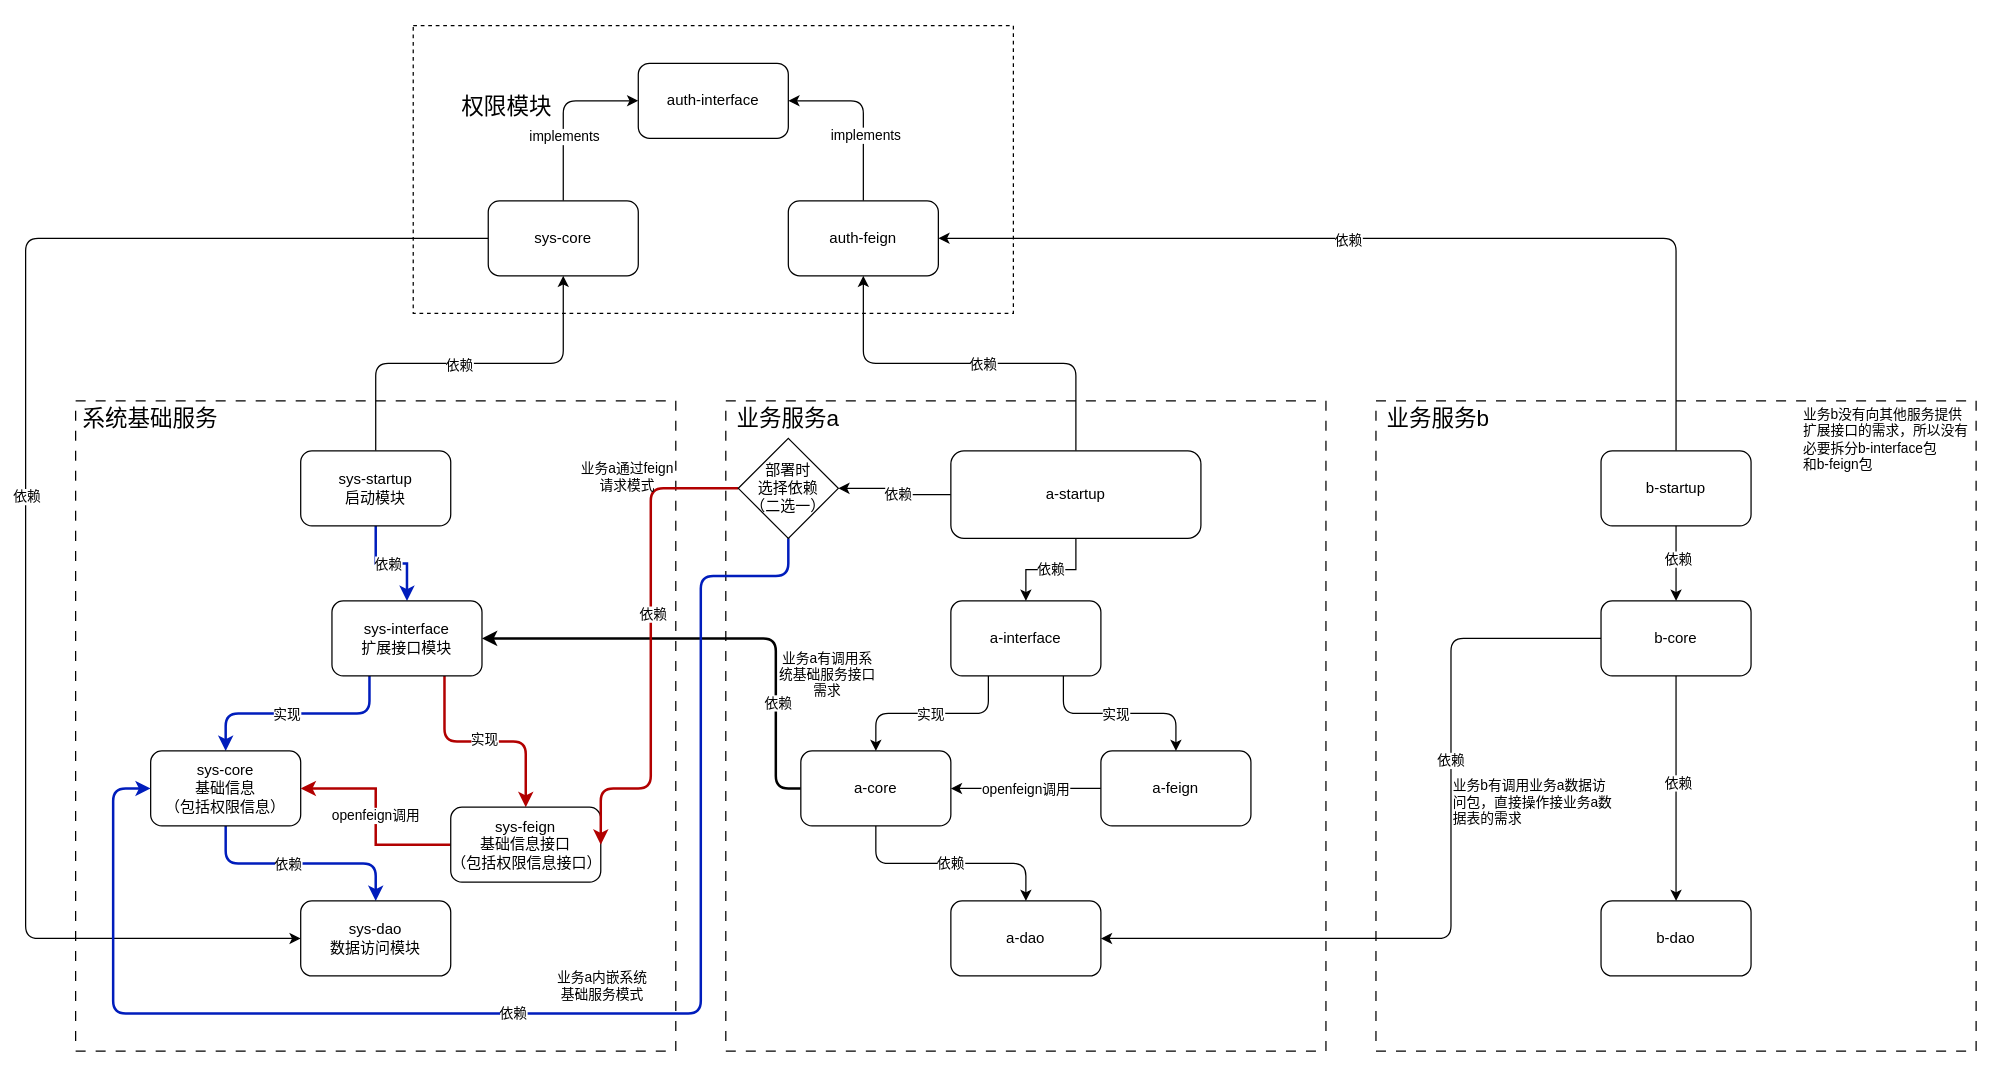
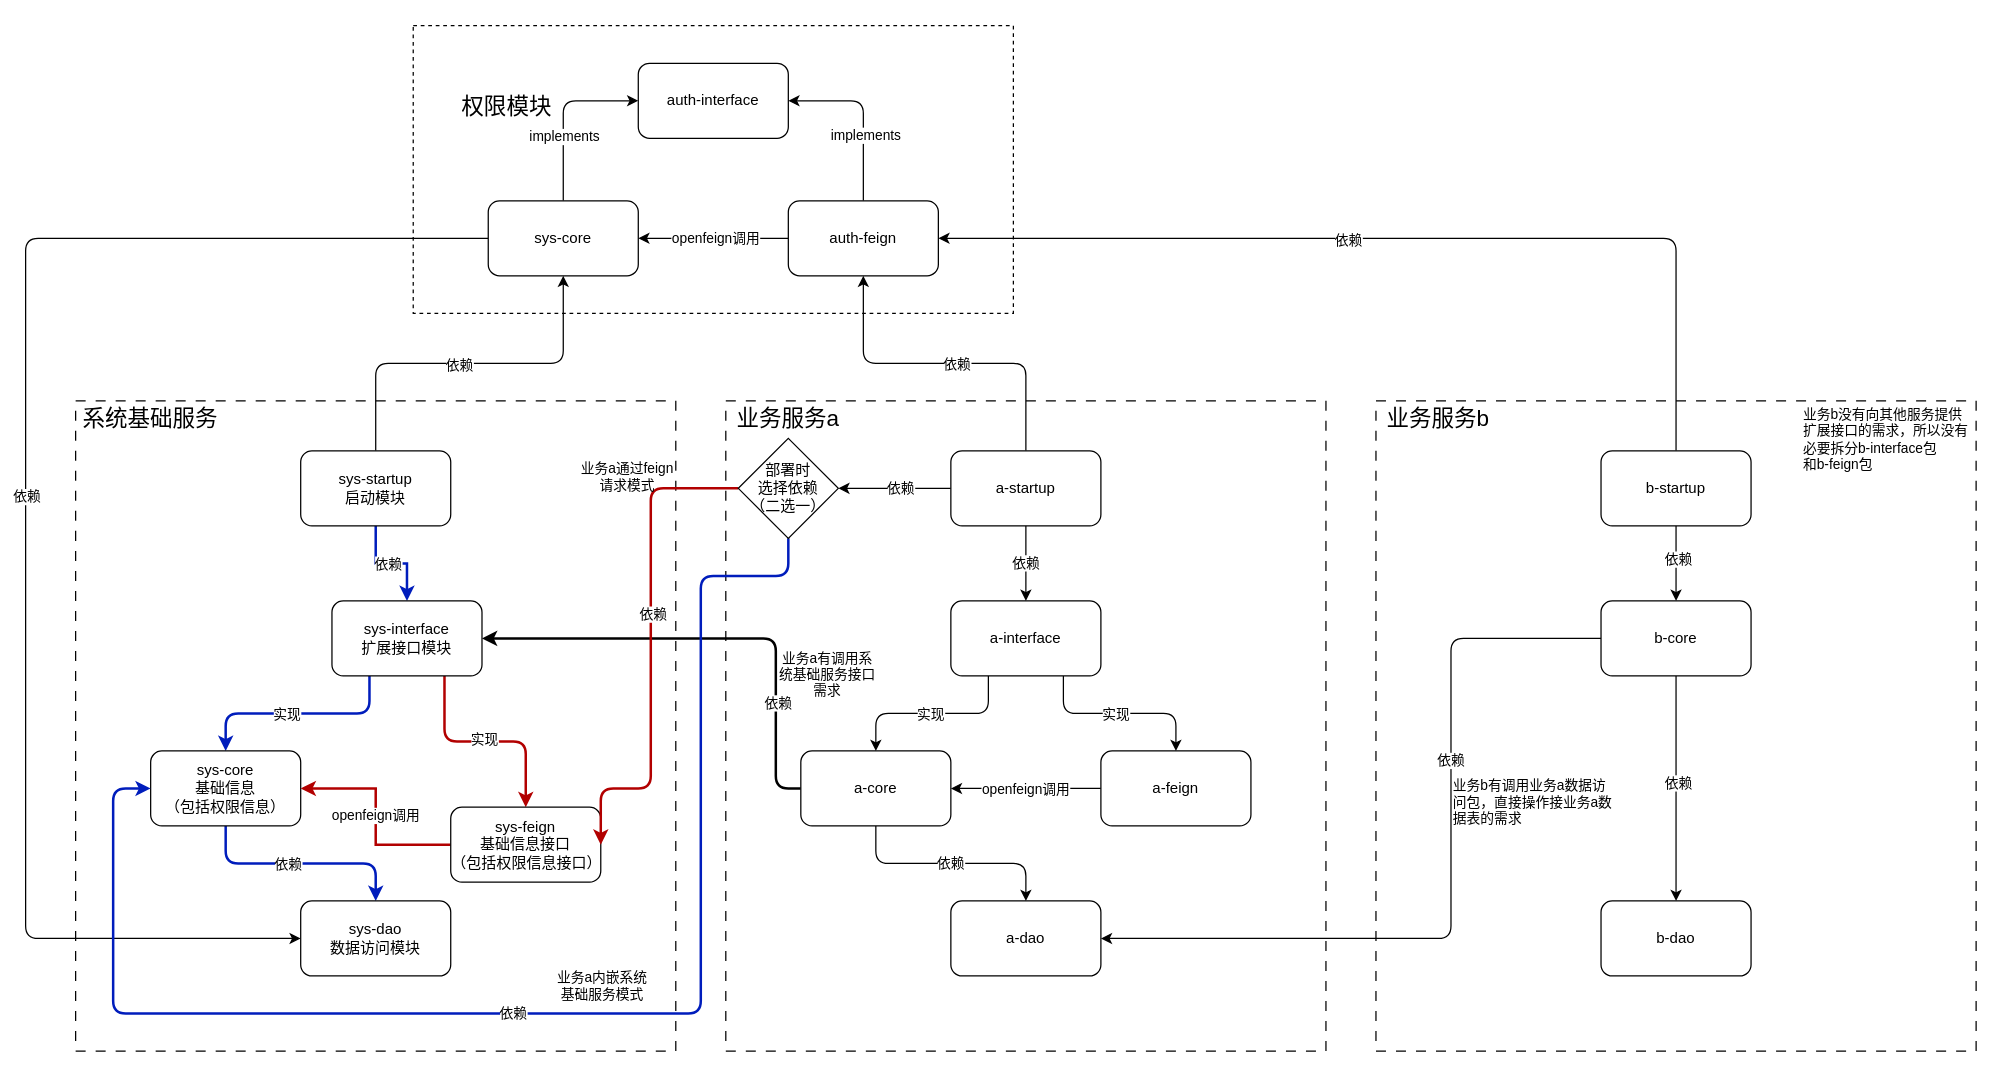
edge "auth-feign" -> "sys-core": added, label "openfeign调用"
node "a-startup": size 250x88 -> 150x75
